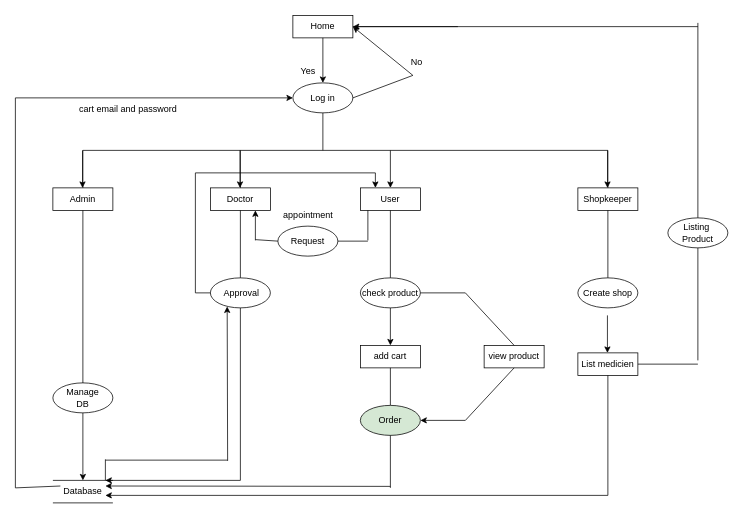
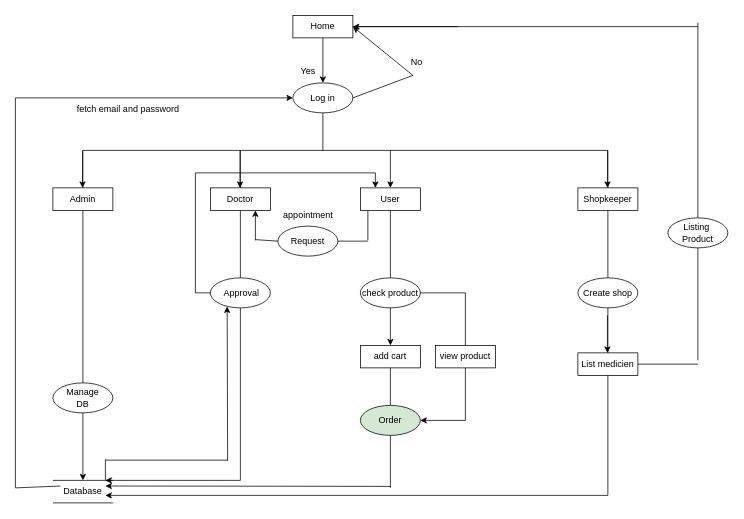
node "cart email and password": label "cart email and password" -> "fetch email and password"
edge "Create shop" -- "List medicien": added
node "view product": moved (514, 357) -> (465, 357)
